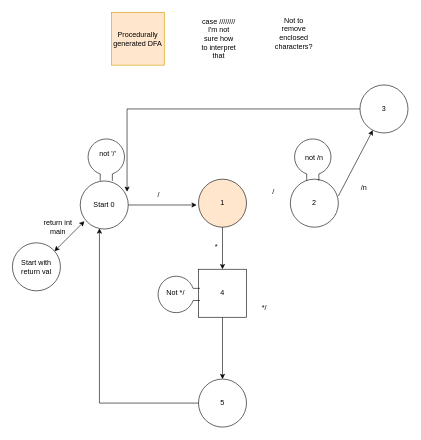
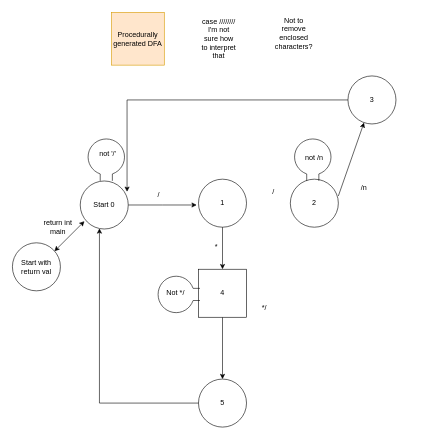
node "3": moved (384, 109) -> (372, 100)
node "1": fillcolor #ffe6cc -> #ffffff
